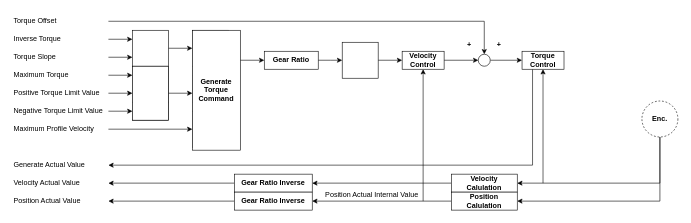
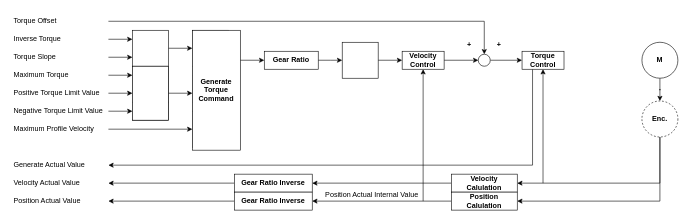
node "M": added
edge "M" -> "Enc.": added
